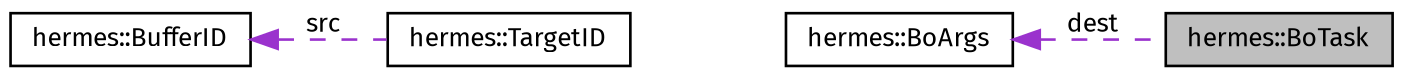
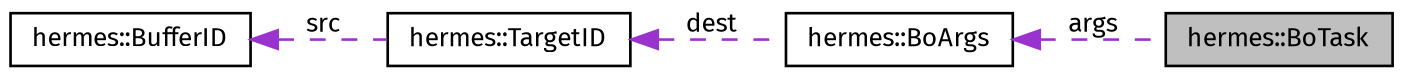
edge "hermes::BoTask" -> "hermes::BoArgs": label " dest" -> " args"
edge "hermes::BoArgs" -> "hermes::TargetID": added, label "dest"
